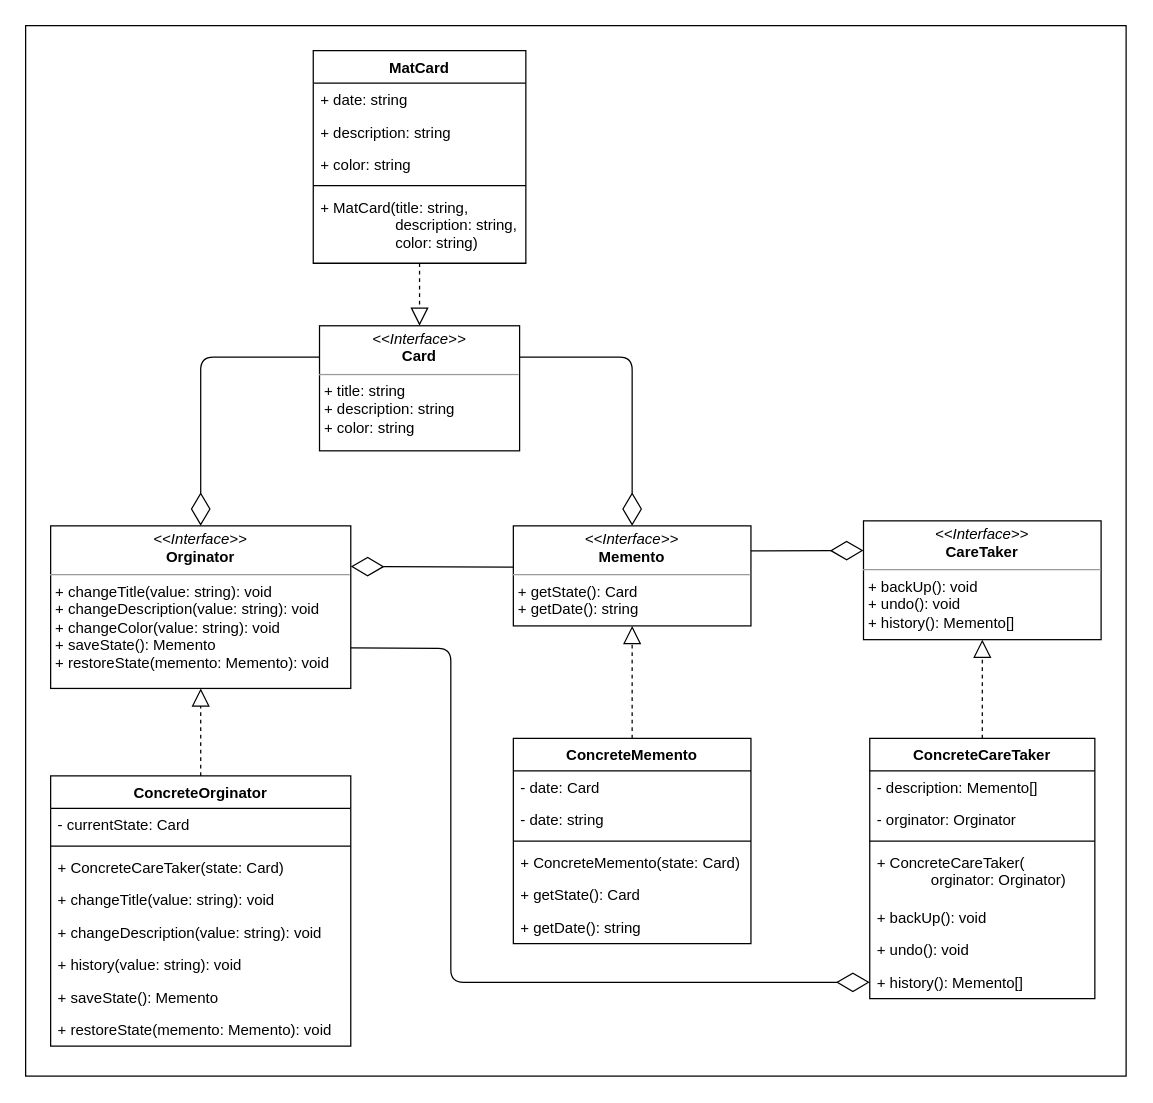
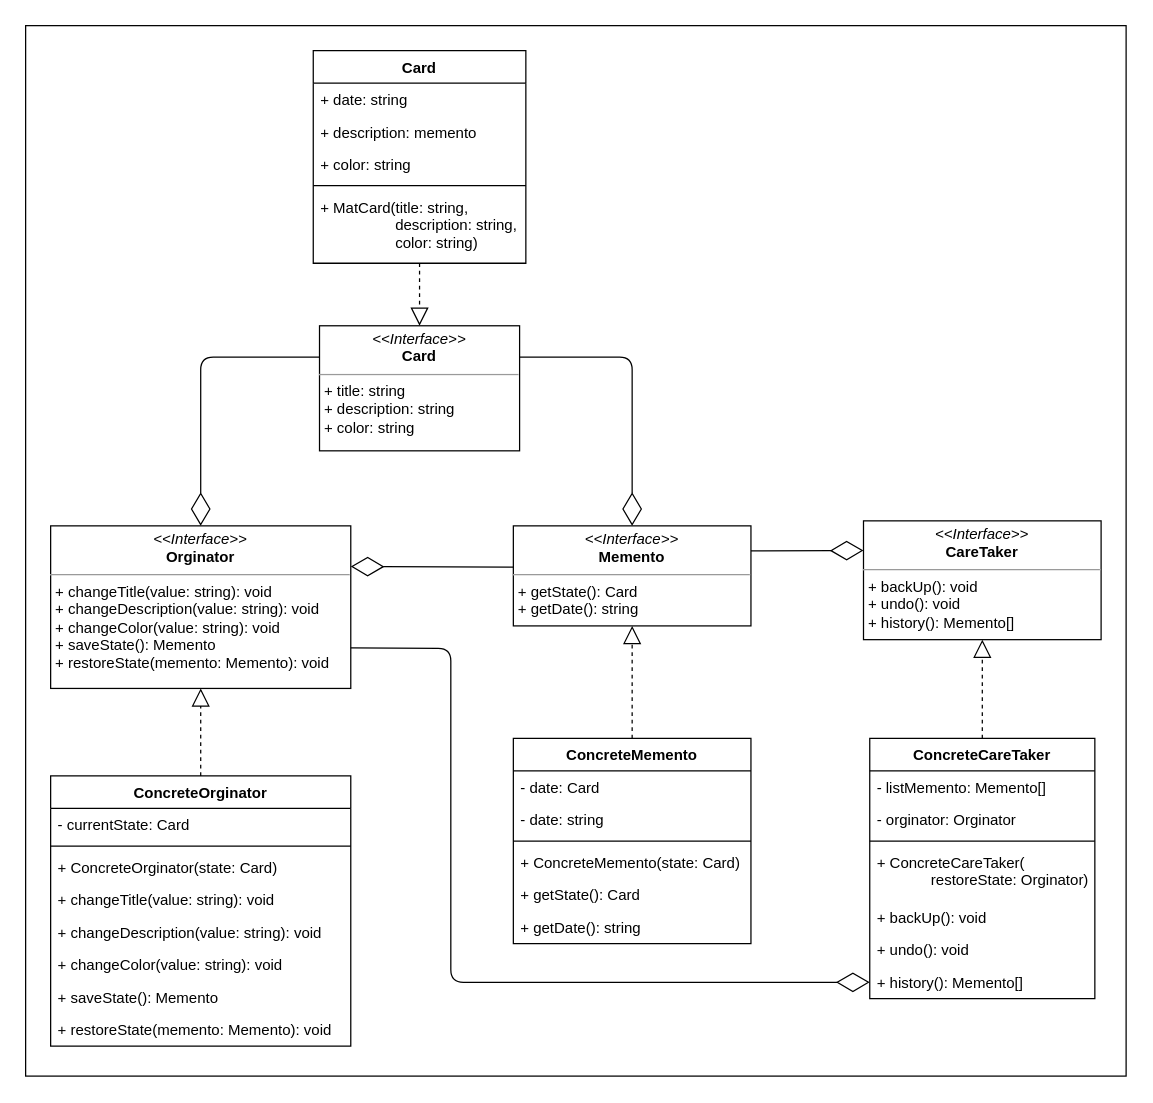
node "MatCard": label "MatCard" -> "Card"
node "+ description: string": label "+ description: string" -> "+ description: memento"
node "- description: Memento[]": label "- description: Memento[]" -> "- listMemento: Memento[]"
node "+ ConcreteCareTaker( orginator: Orginator)": label "+ ConcreteCareTaker( orginator: Orginator)" -> "+ ConcreteCareTaker( restoreState: Orginator)"
node "+ ConcreteCareTaker(state: Card)": label "+ ConcreteCareTaker(state: Card)" -> "+ ConcreteOrginator(state: Card)"
node "+ history(value: string): void": label "+ history(value: string): void" -> "+ changeColor(value: string): void"
